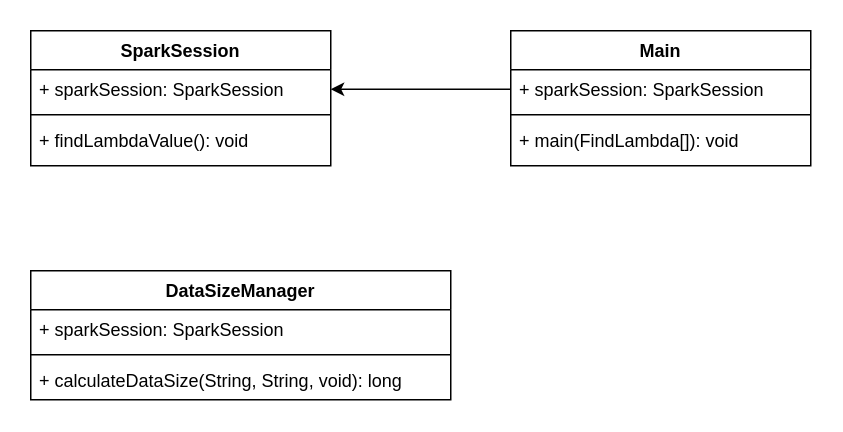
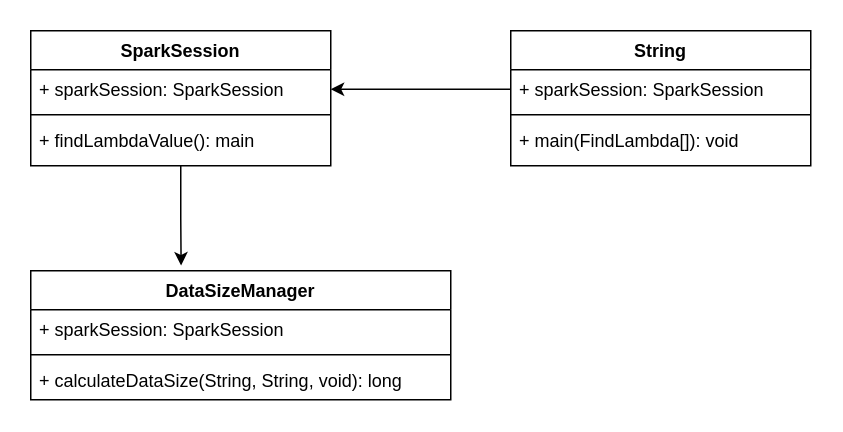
node "Main": label "Main" -> "String"
node "+ findLambdaValue(): void": label "+ findLambdaValue(): void" -> "+ findLambdaValue(): main"
edge "SparkSession" -> "DataSizeManager": added
